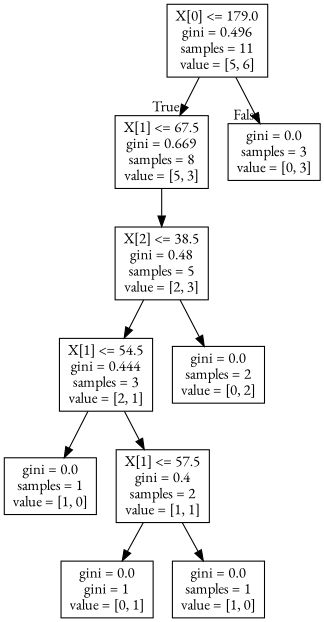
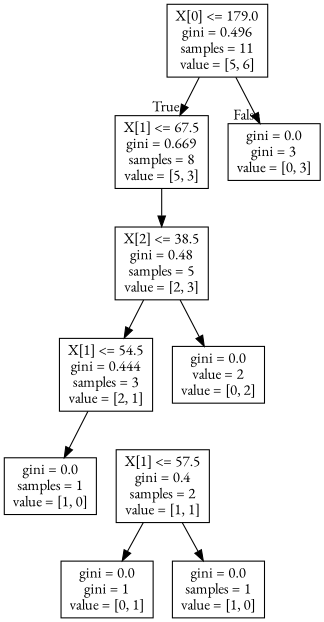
node "gini = 0.0 samples = 3 value = [0, 3]": label "gini = 0.0 samples = 3 value = [0, 3]" -> "gini = 0.0 gini = 3 value = [0, 3]"
node "gini = 0.0 samples = 2 value = [0, 2]": label "gini = 0.0 samples = 2 value = [0, 2]" -> "gini = 0.0 value = 2 value = [0, 2]"
edge "X[1] <= 54.5 gini = 0.444 samples = 3 value = [2, 1]" -> "X[1] <= 57.5 gini = 0.4 samples = 2 value = [1, 1]": removed
